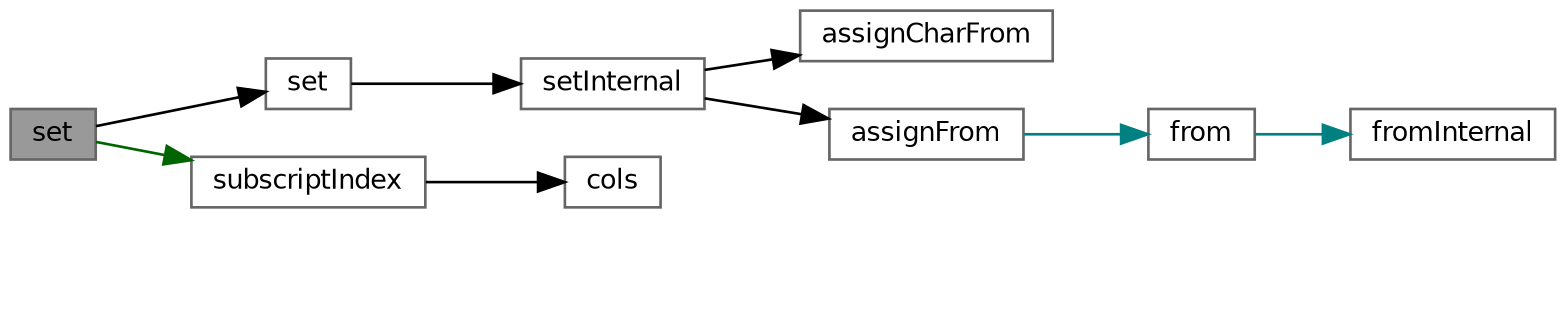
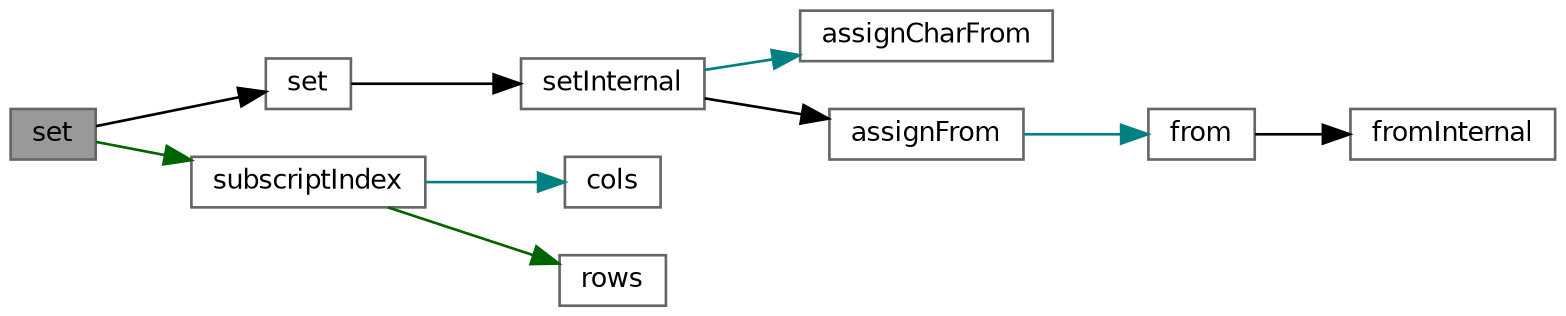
edge "setInternal" -> "assignCharFrom": color black -> teal
edge "from" -> "fromInternal": color teal -> black
edge "subscriptIndex" -> "cols": color black -> teal
node "rows": added
